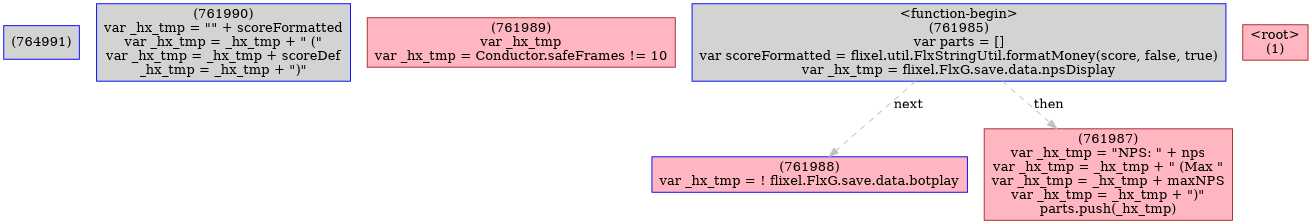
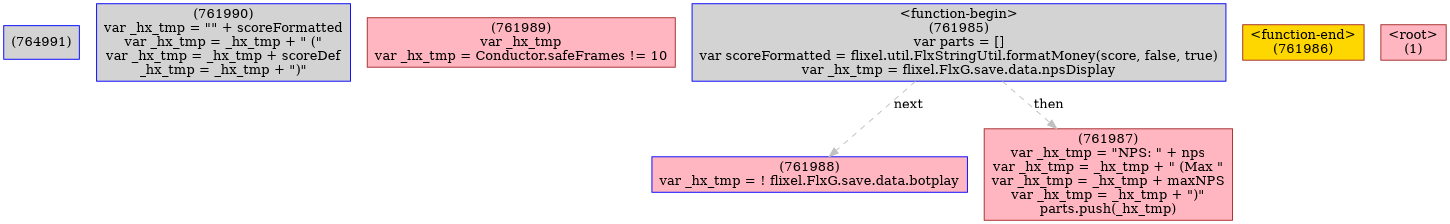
node "<function-end> (761986)": added
